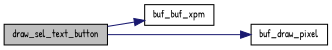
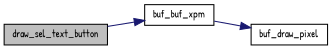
edge "draw_sel_text_button" -> "buf_draw_pixel": now "buf_buf_xpm" -> "buf_draw_pixel"
